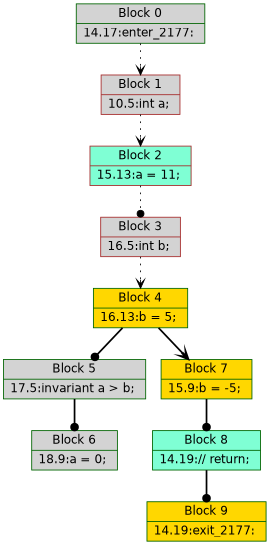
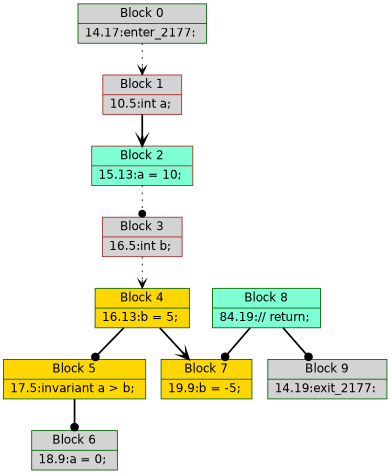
edge "Block 1" -> "Block 2": style dotted -> bold
node "Block 2": text "15.13:a = 11;" -> "15.13:a = 10;"
node "Block 5": fillcolor lightgrey -> gold
node "Block 7": text "15.9:b = -5;" -> "19.9:b = -5;"
edge "Block 7" -> "Block 8": reversed
node "Block 8": text "14.19:// return;" -> "84.19:// return;"
node "Block 9": fillcolor gold -> lightgrey
